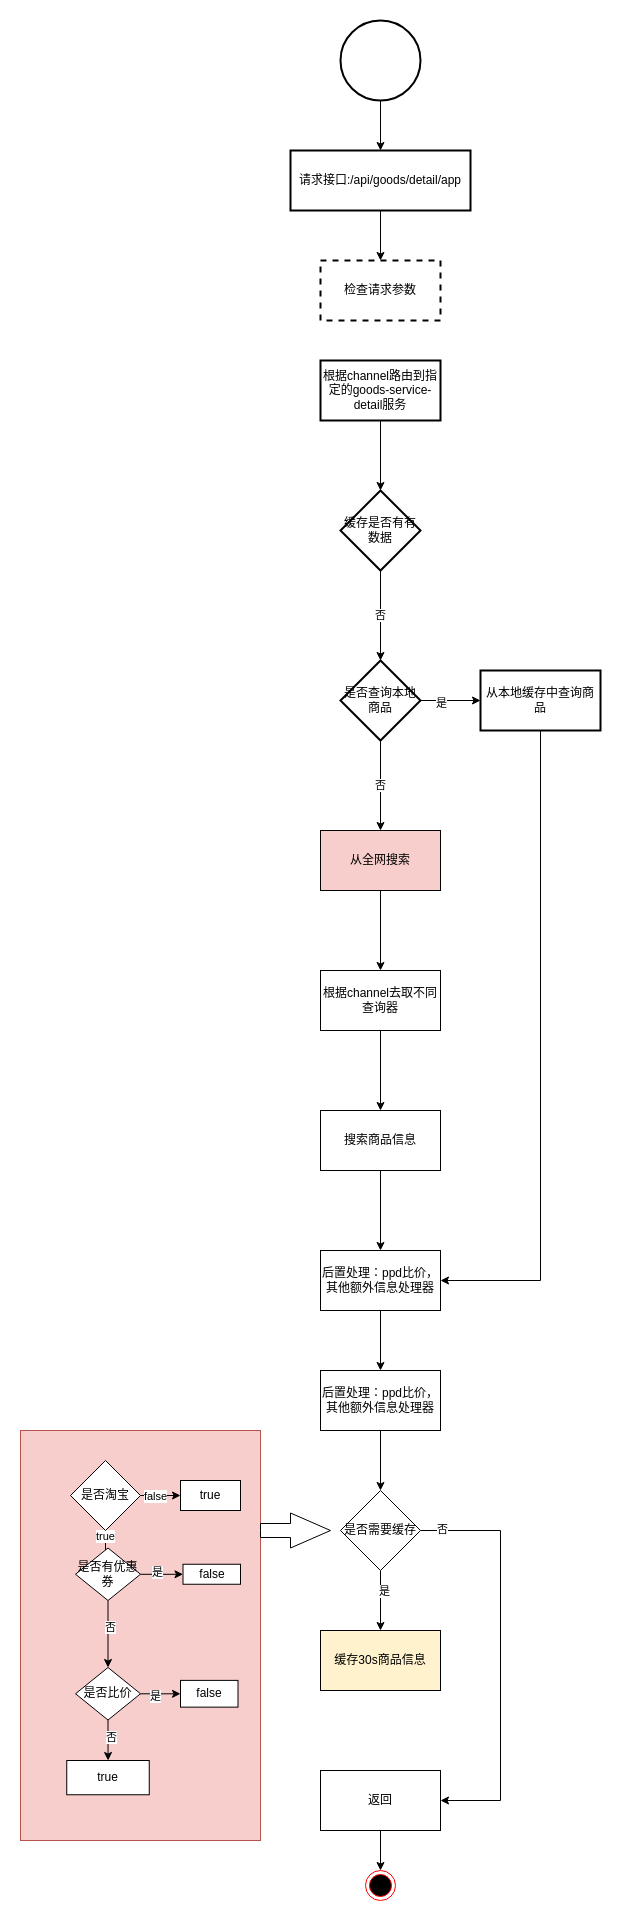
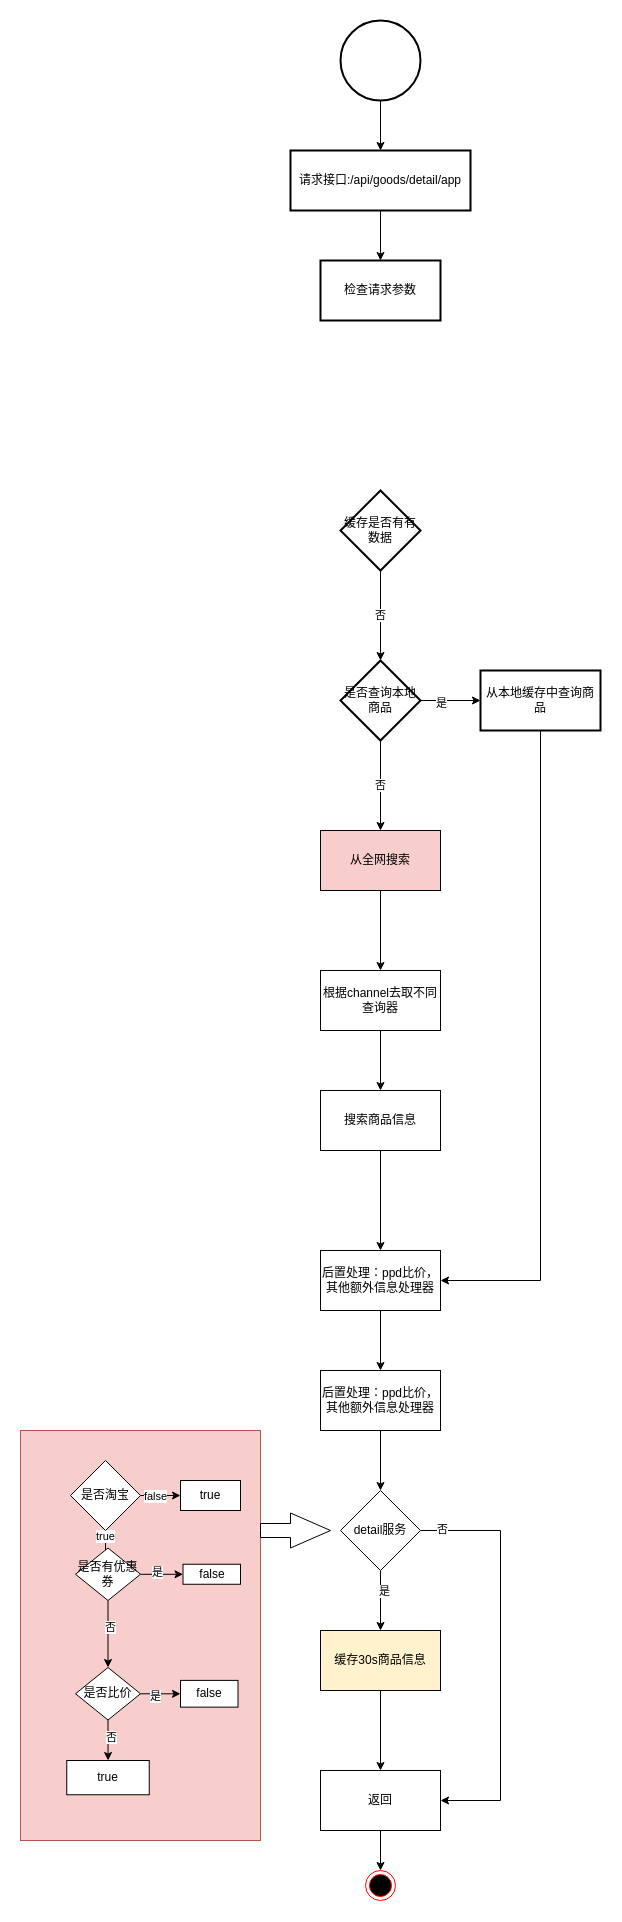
node "检查请求参数": style dashed -> solid
node "根据channel路由到指定的goods-service-detail服务": removed
edge "根据channel路由到指定的goods-service-detail服务" -> "缓存是否有有数据": removed
node "搜索商品信息": moved (381, 1141) -> (381, 1121)
node "是否需要缓存": label "是否需要缓存" -> "detail服务"
edge "缓存30s商品信息" -> "返回": added
